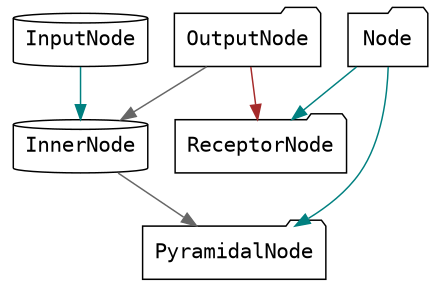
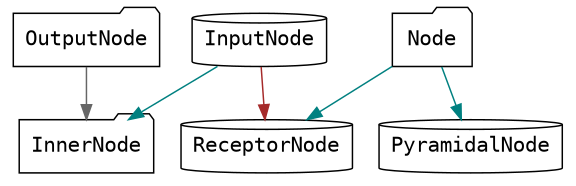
edge "OutputNode" -> "ReceptorNode": now "InputNode" -> "ReceptorNode"
node "InnerNode": shape cylinder -> folder
node "ReceptorNode": shape folder -> cylinder
edge "InnerNode" -> "PyramidalNode": removed
node "PyramidalNode": shape folder -> cylinder
